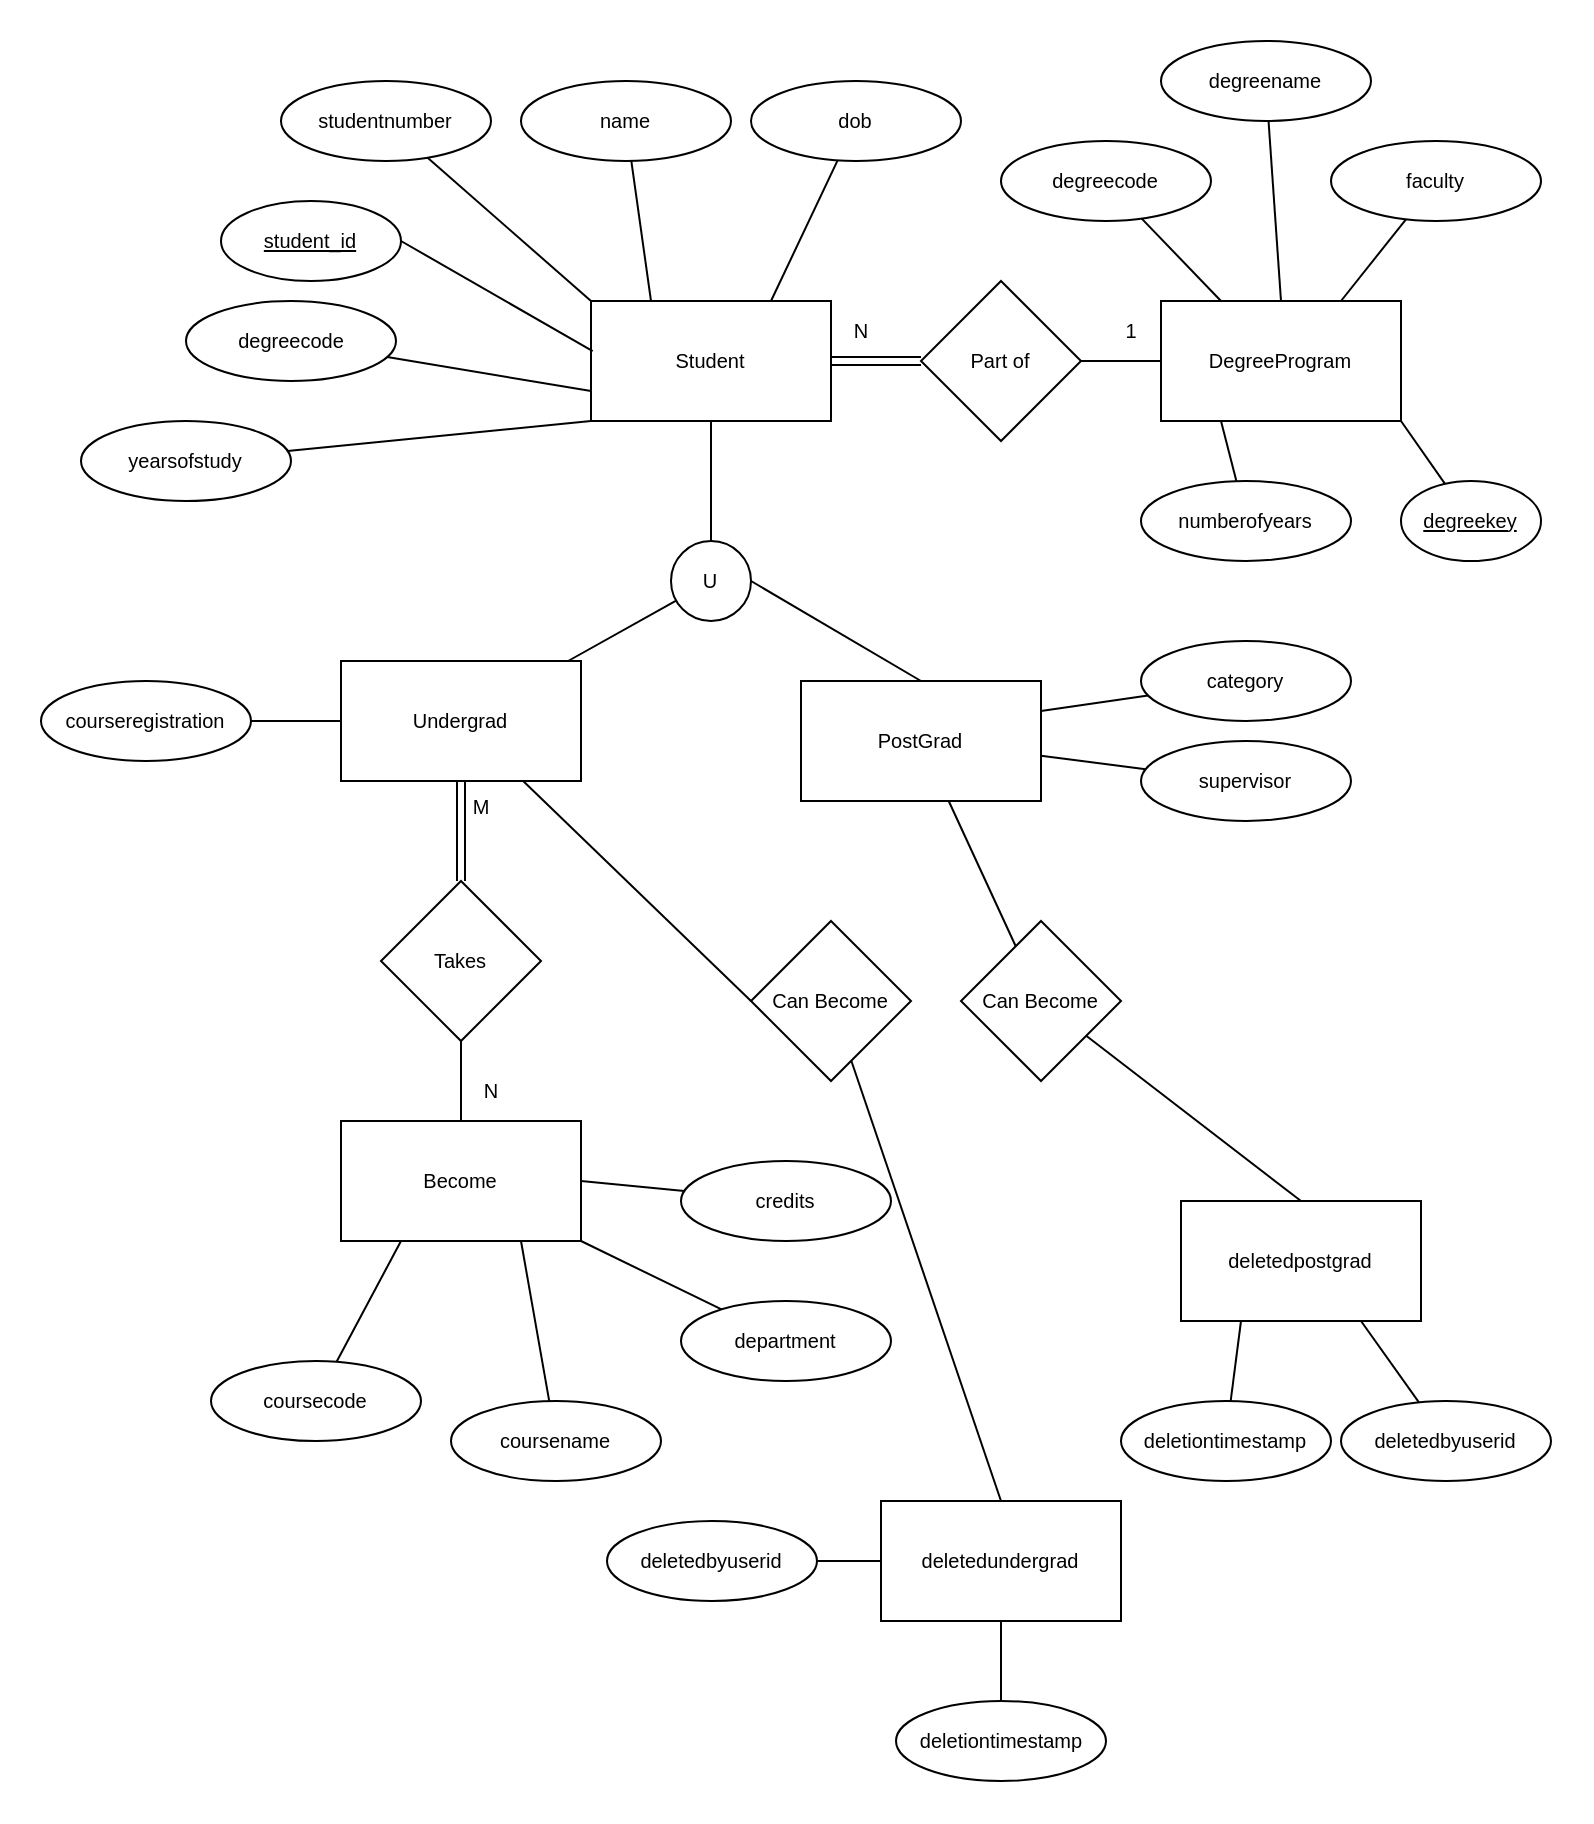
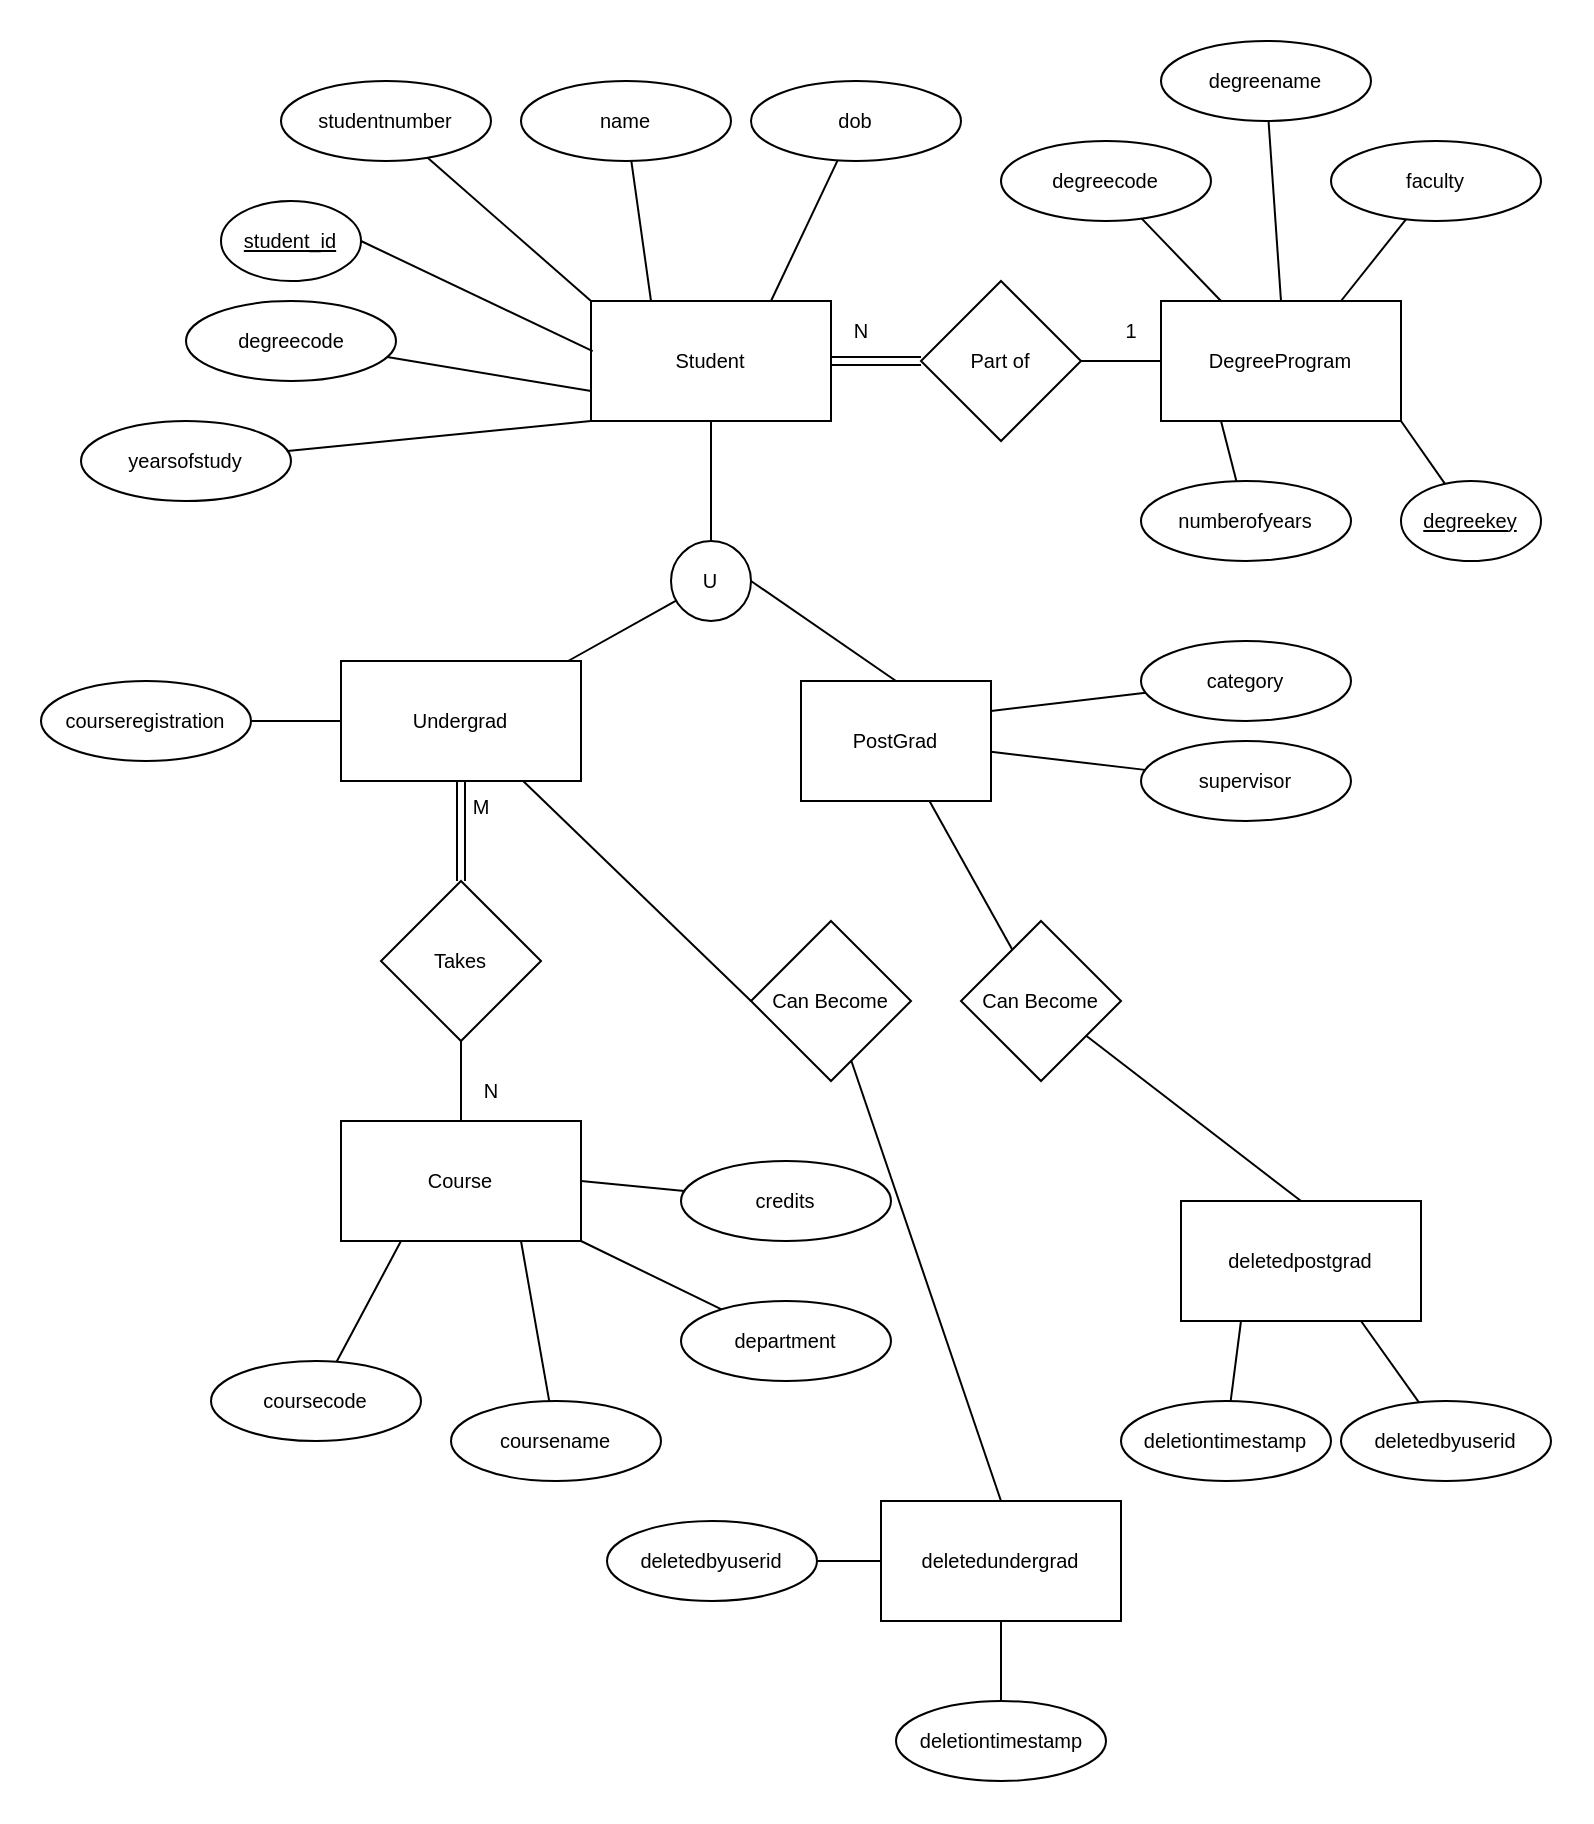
node "student_id": size 180x80 -> 140x80
node "PostGrad": size 240x120 -> 190x120
node "Become": label "Become" -> "Course"
